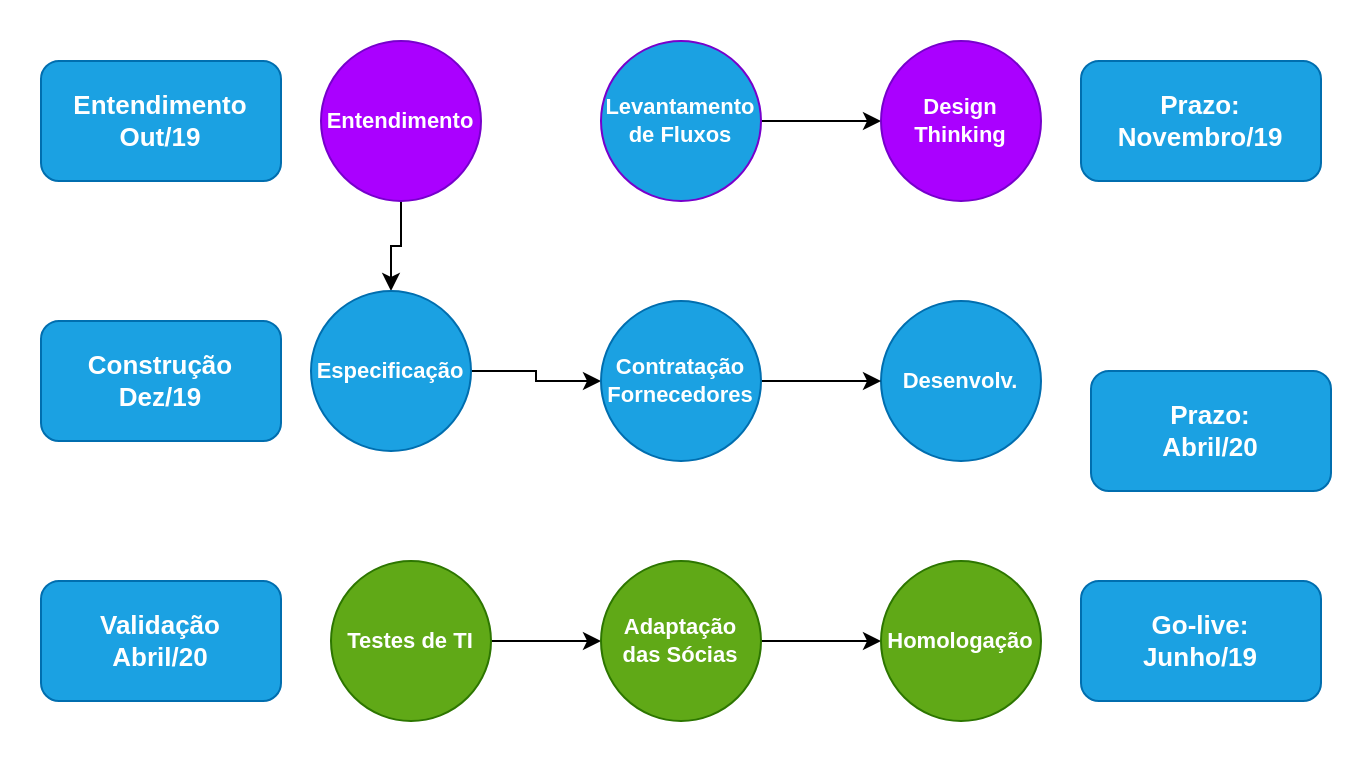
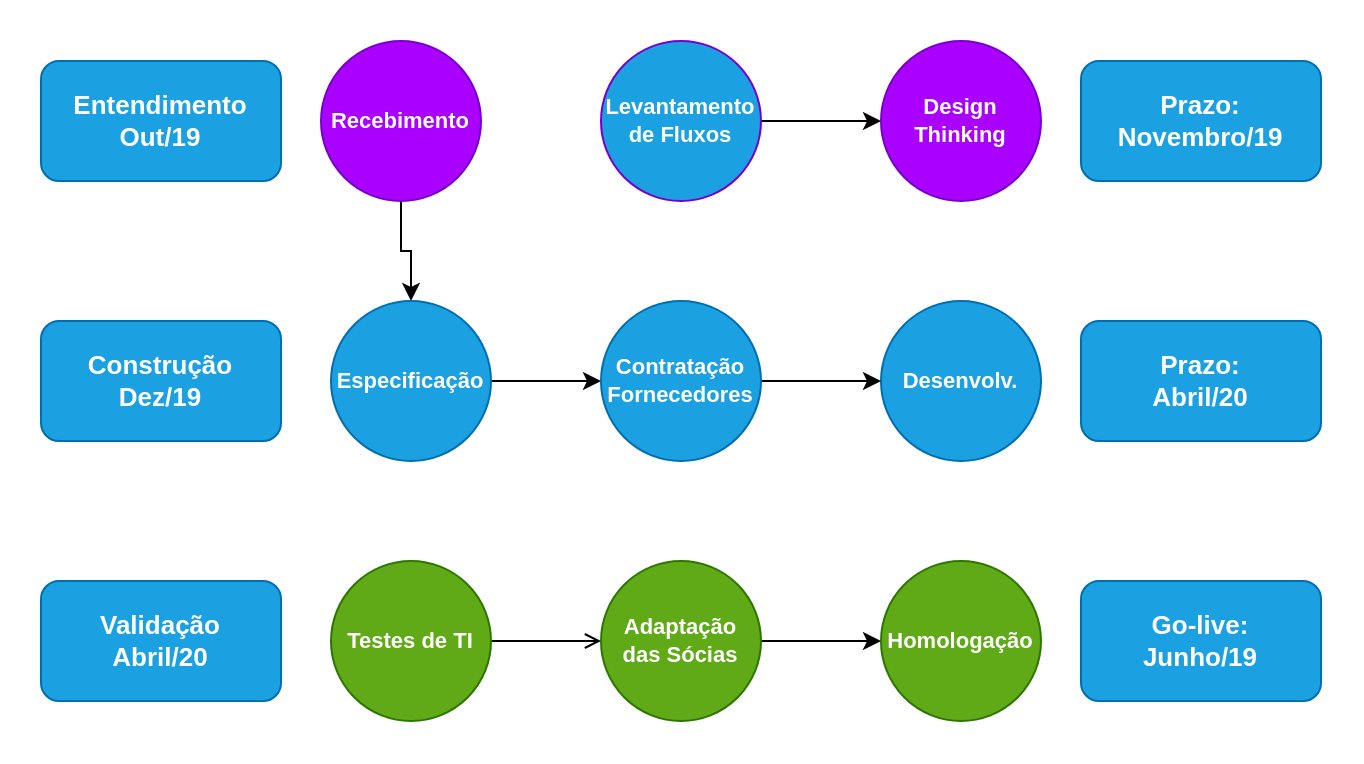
node "Entendimento": label "Entendimento" -> "Recebimento"
node "Especificação": moved (391, 371) -> (411, 381)
node "Prazo: Abril/20": moved (1211, 431) -> (1201, 381)
edge "Testes de TI" -> "Adaptação das Sócias": arrowhead classic -> open
